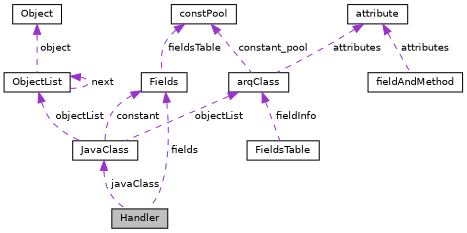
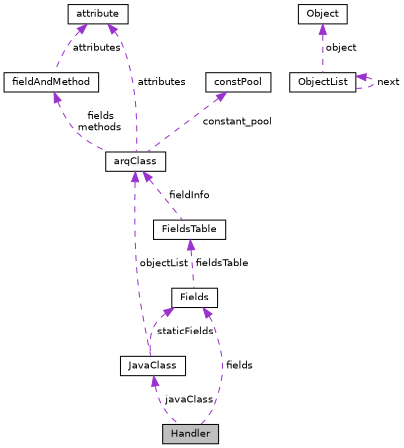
edge "Fields" -> "constPool": now "Fields" -> "FieldsTable"
edge "JavaClass" -> "Fields": label " constant" -> " staticFields"
edge "JavaClass" -> "ObjectList": removed, label "objectList"
edge "arqClass" -> "fieldAndMethod": added, label "fields methods"
